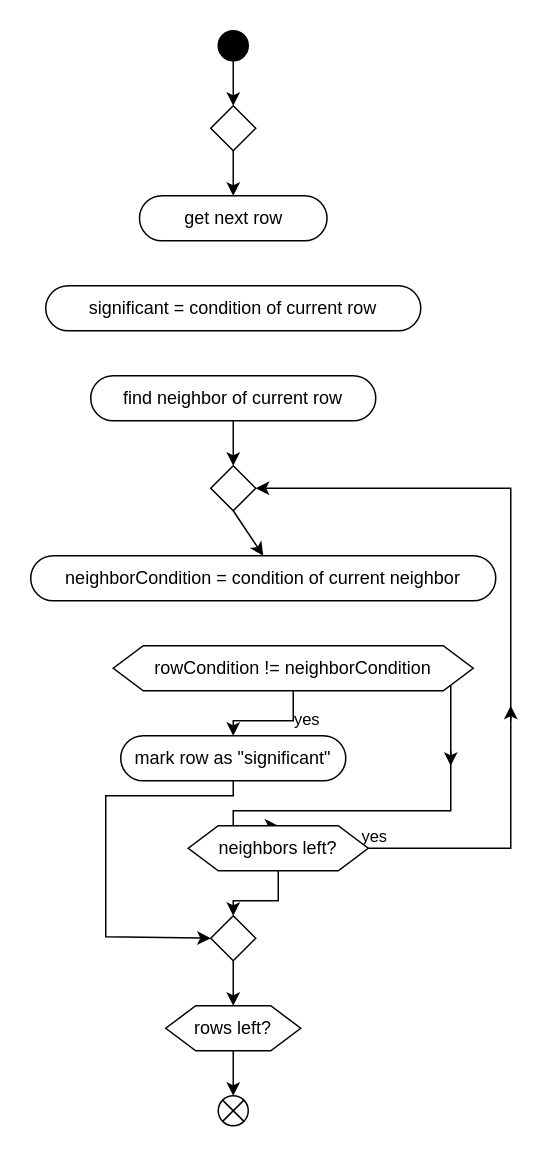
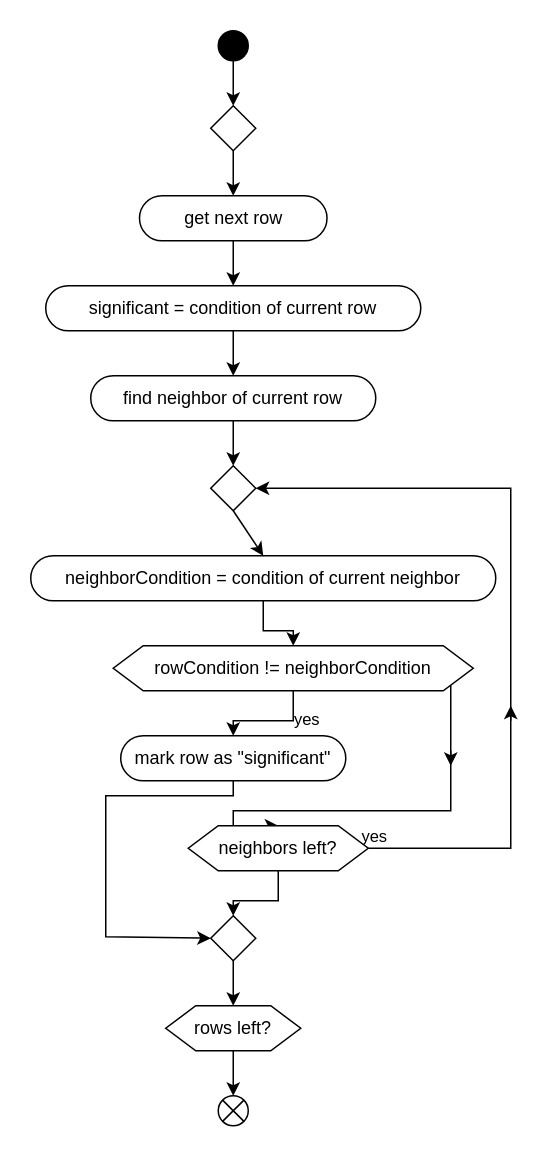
edge "get next row" -> "significant = condition of current row": added
edge "significant = condition of current row" -> "find neighbor of current row": added
edge "neighborCondition = condition of current neighbor" -> "rowCondition != neighborCondition": added
